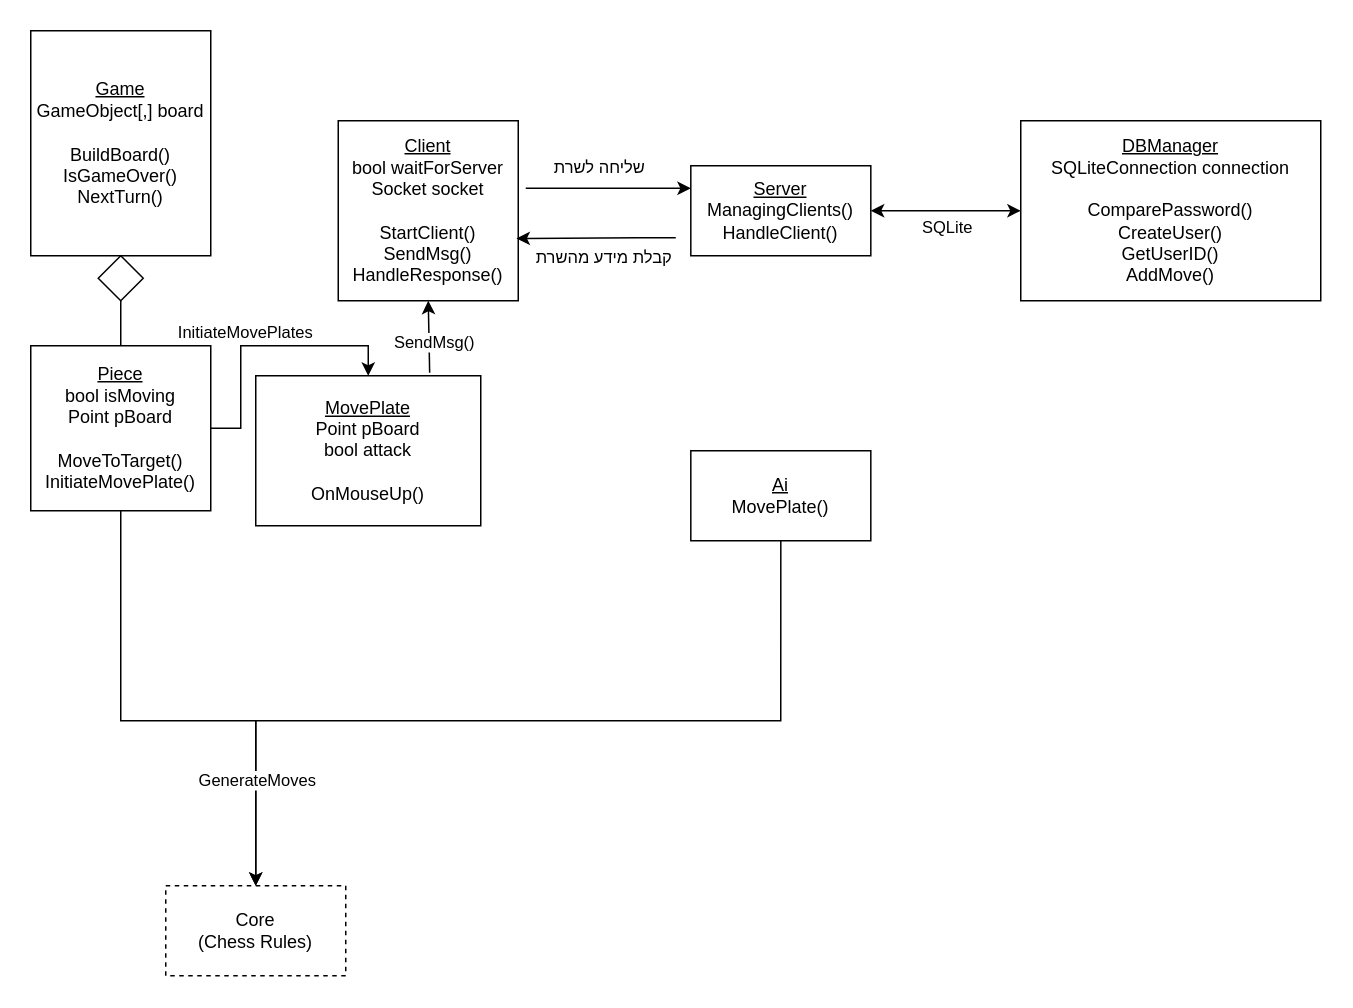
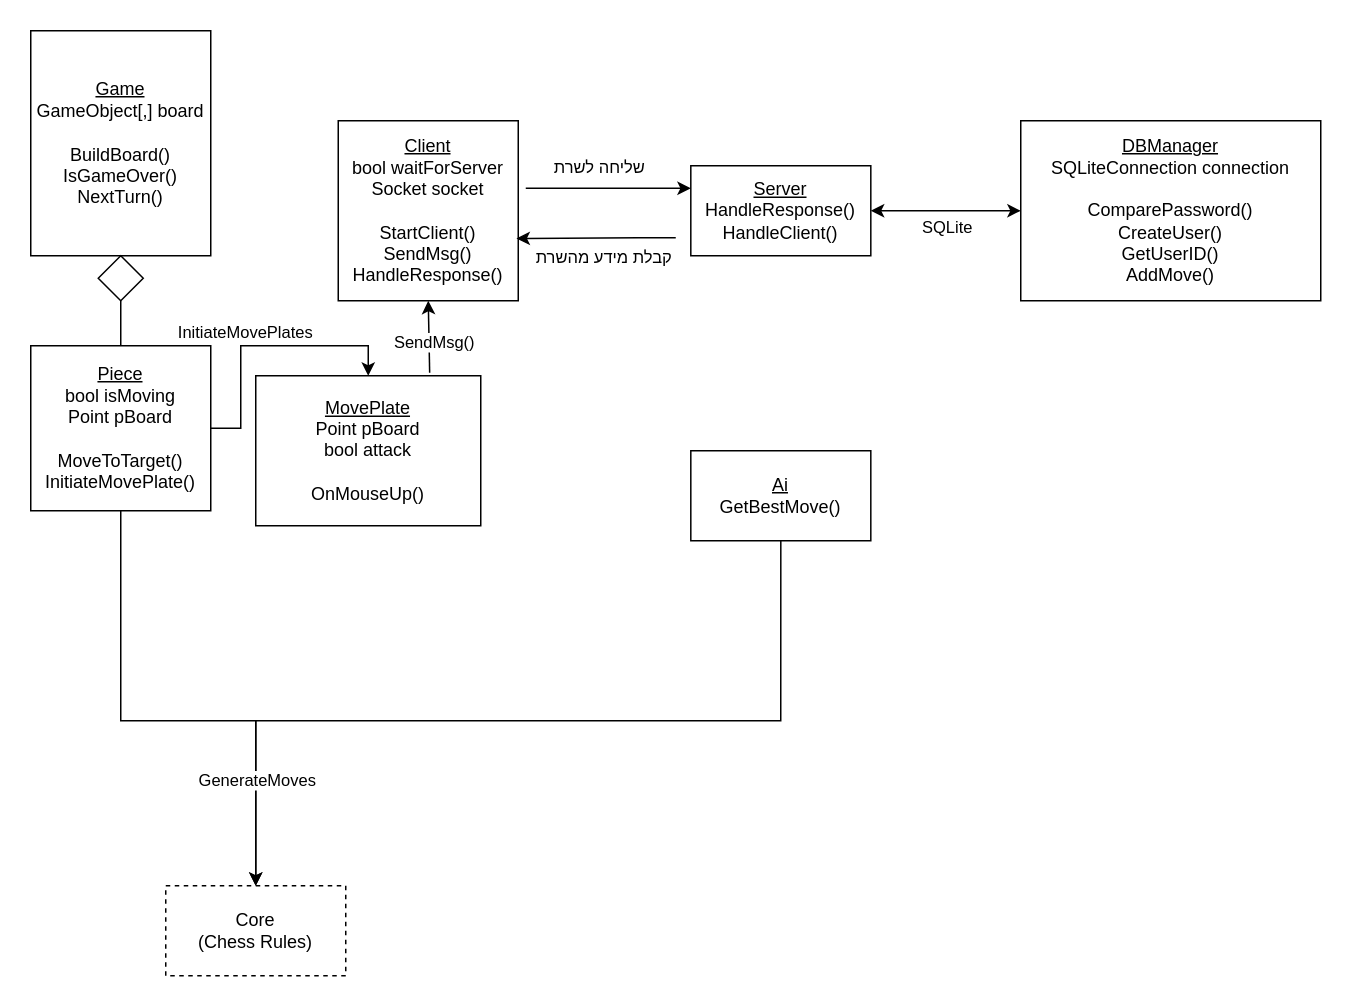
node "Server ManagingClients() HandleClient()": label "Server ManagingClients() HandleClient()" -> "Server HandleResponse() HandleClient()"
node "Ai MovePlate()": label "Ai MovePlate()" -> "Ai GetBestMove()"
